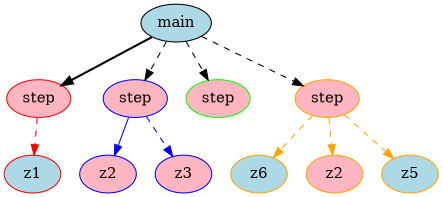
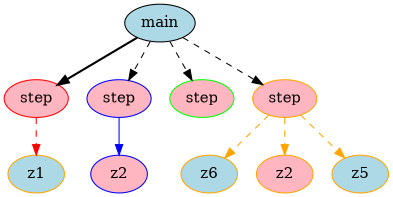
node "z1": color red -> orange
node "z3": removed
